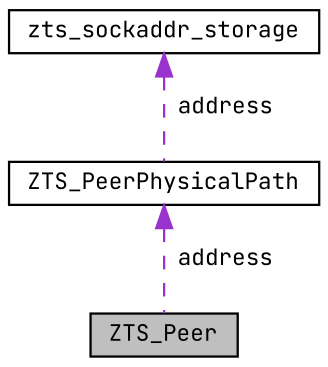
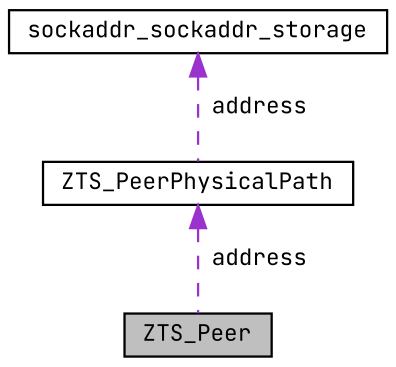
node "zts_sockaddr_storage": label "zts_sockaddr_storage" -> "sockaddr_sockaddr_storage"
